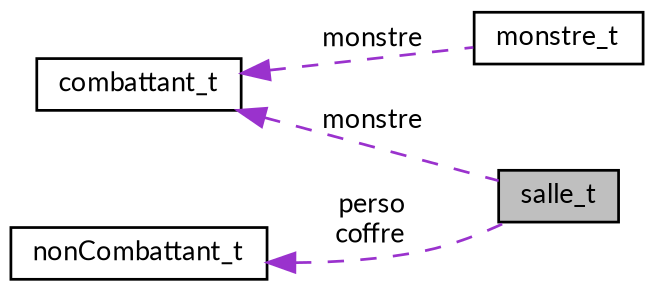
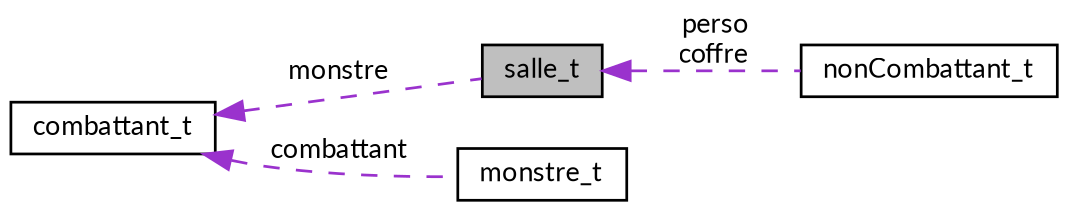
edge "monstre_t" -> "combattant_t": label " monstre" -> " combattant"
edge "salle_t" -> "nonCombattant_t": reversed
